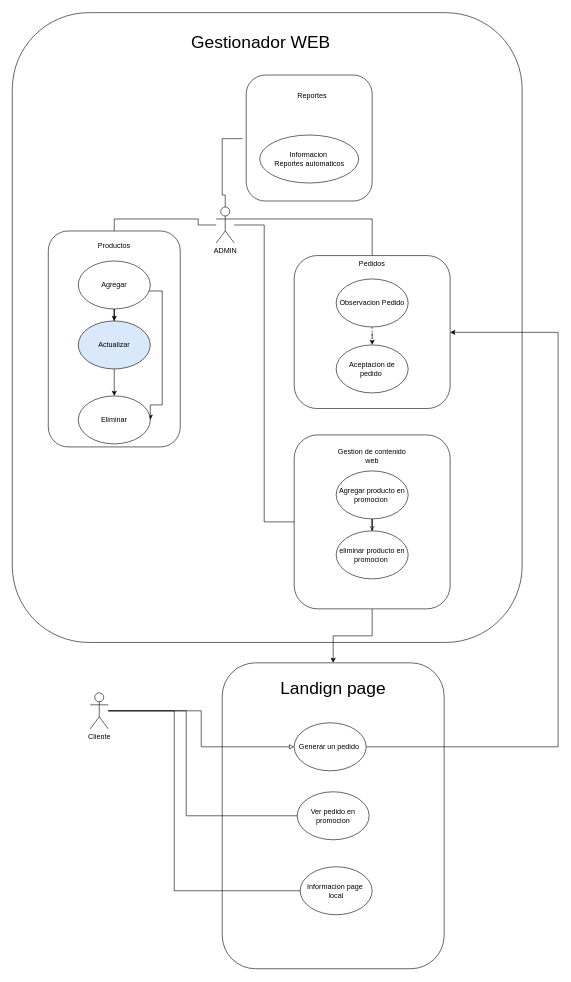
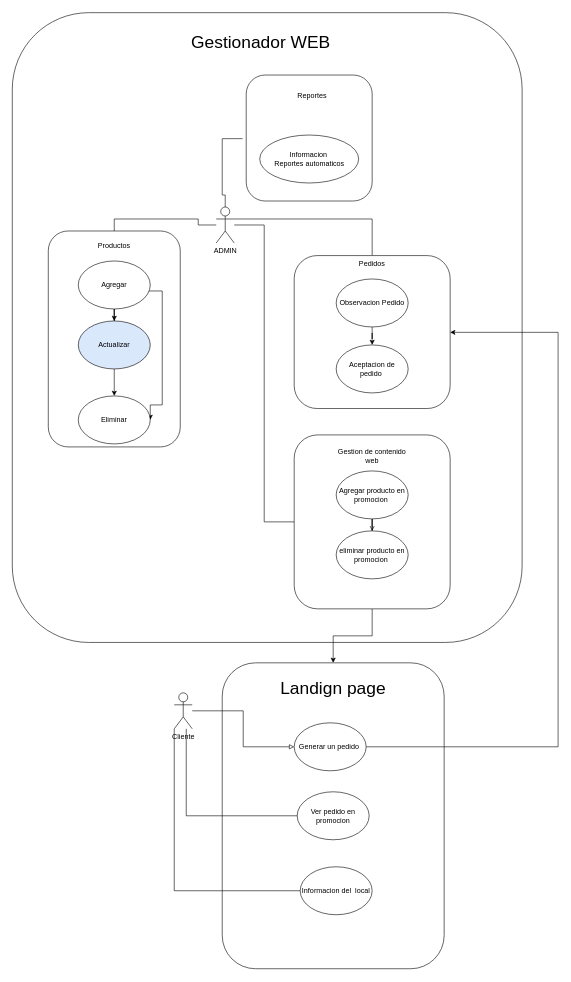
edge "Observacion Pedido" -> "Aceptacion de pedido": style dashed -> solid
node "Cliente": moved (99, 711) -> (183, 711)
node "Informacion page local": label "Informacion page local" -> "Informacion del local"
